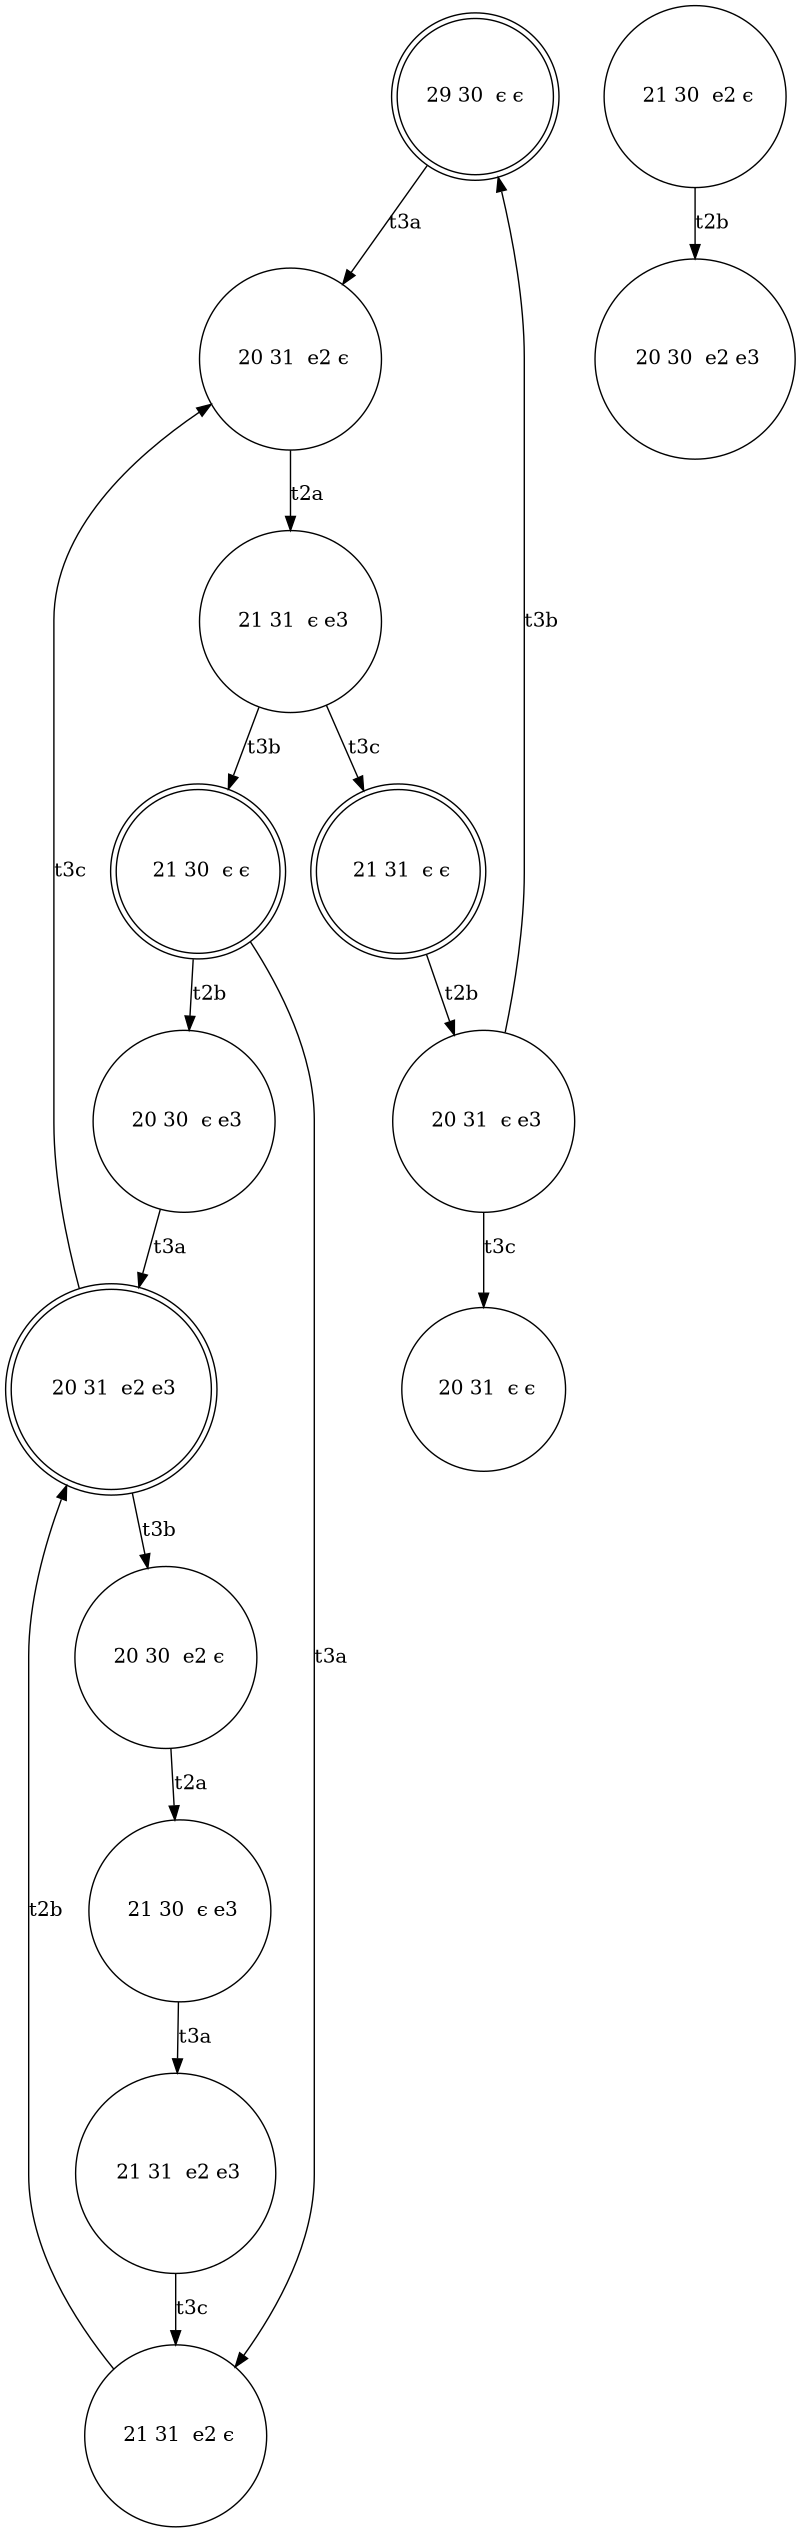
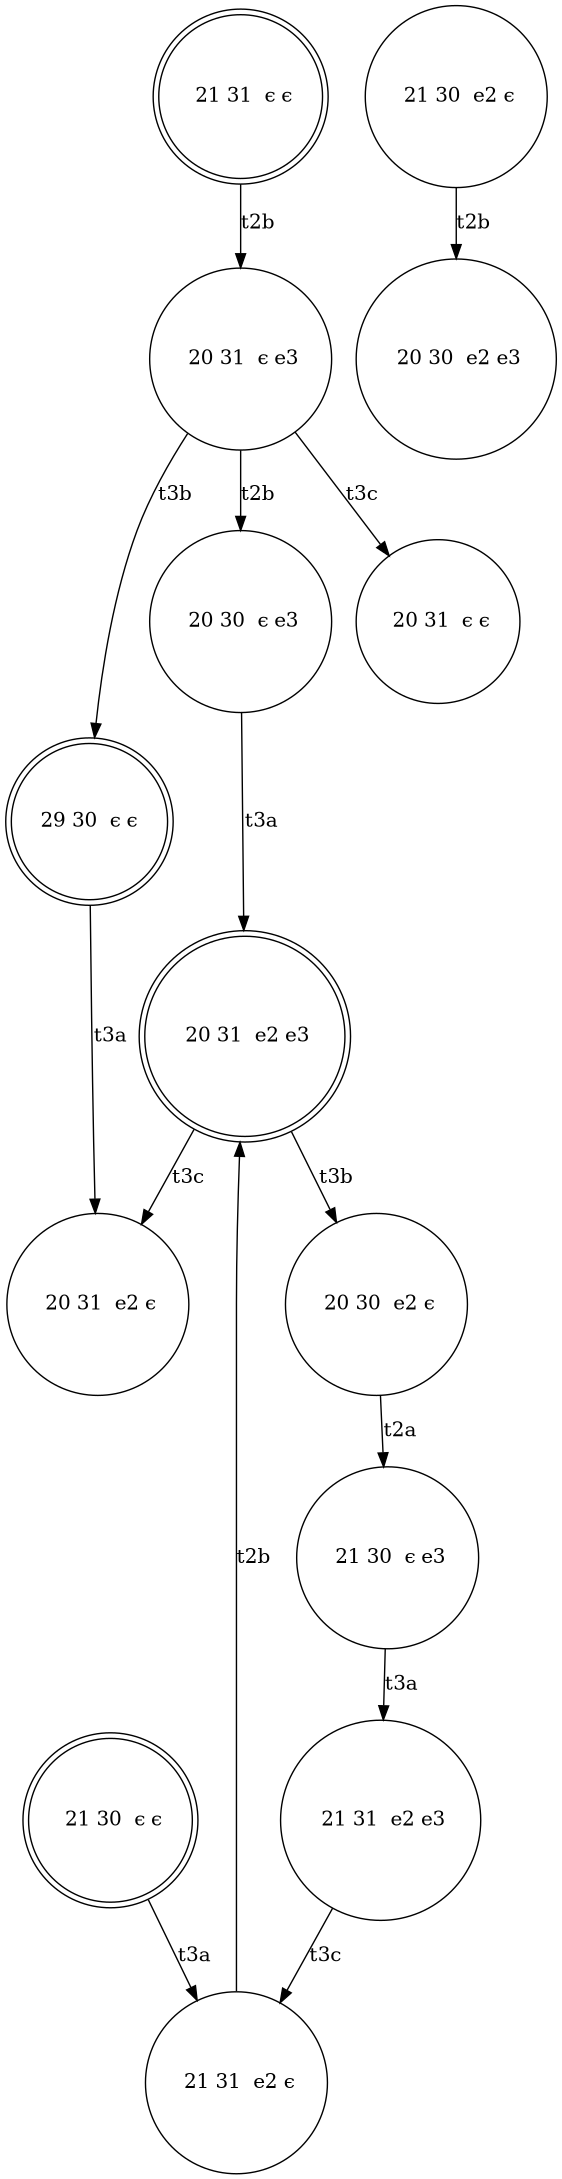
node "21 31  ϵ e3": removed
edge "21 30  ϵ ϵ" -> "20 30  ϵ e3": now "20 31  ϵ e3" -> "20 30  ϵ e3"
